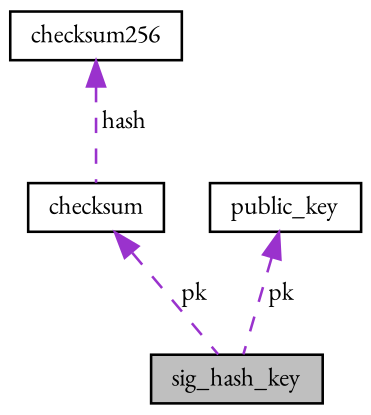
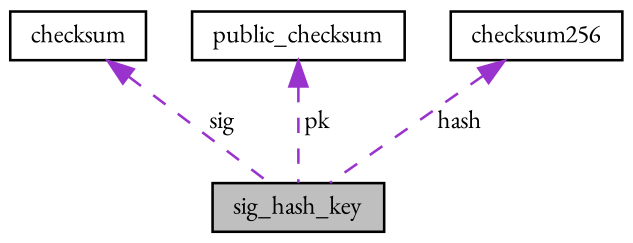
edge "checksum" -> "checksum256": now "sig_hash_key" -> "checksum256"
node "public_key": label "public_key" -> "public_checksum"
edge "sig_hash_key" -> "checksum": label " pk" -> " sig"
